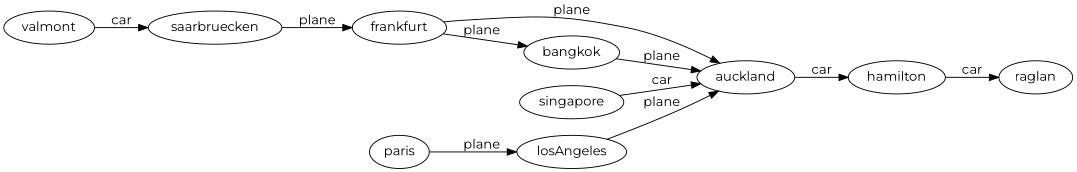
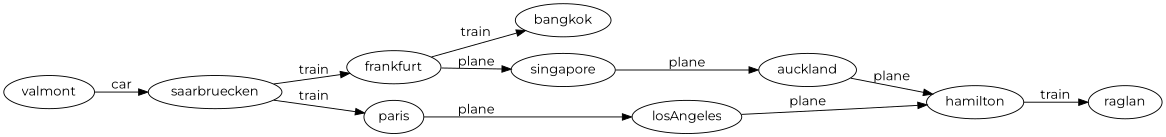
edge "frankfurt" -> "auckland": now "frankfurt" -> "singapore"
edge "saarbruecken" -> "frankfurt": label "plane" -> "train"
edge "frankfurt" -> "bangkok": label "plane" -> "train"
edge "bangkok" -> "auckland": removed, label "plane"
edge "auckland" -> "hamilton": label "car" -> "plane"
edge "hamilton" -> "raglan": label "car" -> "train"
edge "singapore" -> "auckland": label "car" -> "plane"
edge "saarbruecken" -> "paris": added, label "train"
edge "losAngeles" -> "auckland": now "losAngeles" -> "hamilton"
